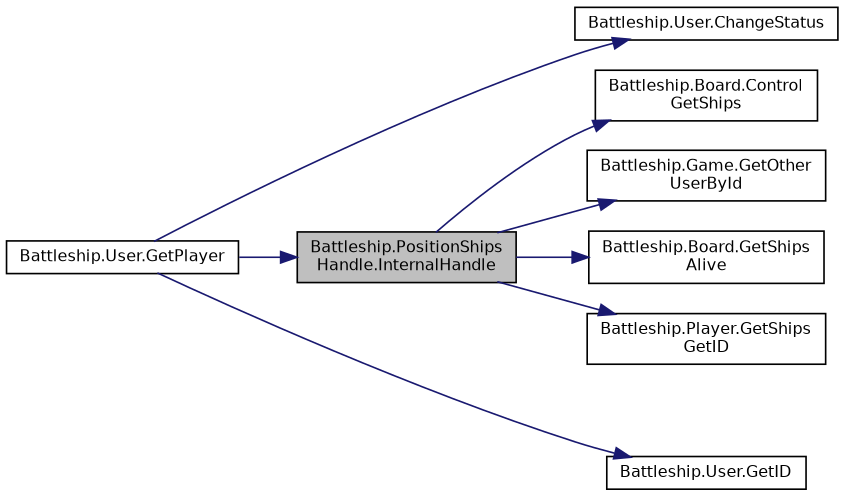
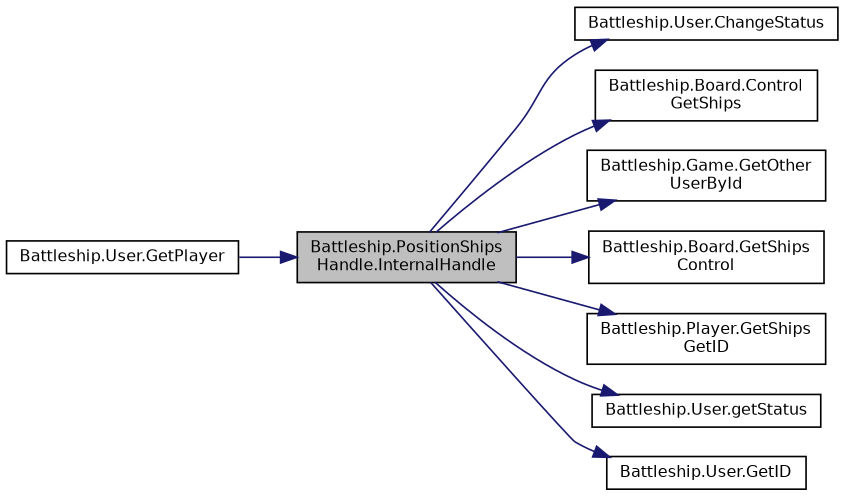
edge "Battleship.User.GetPlayer" -> "Battleship.User.ChangeStatus": now "Battleship.PositionShips Handle.InternalHandle" -> "Battleship.User.ChangeStatus"
node "Battleship.Board.GetShips Alive": label "Battleship.Board.GetShips Alive" -> "Battleship.Board.GetShips Control"
edge "Battleship.User.GetPlayer" -> "Battleship.User.GetID": now "Battleship.PositionShips Handle.InternalHandle" -> "Battleship.User.GetID"
node "Battleship.User.getStatus": added
